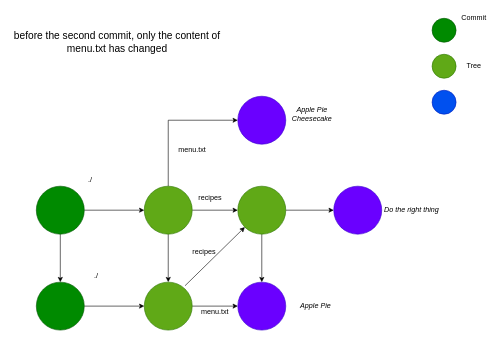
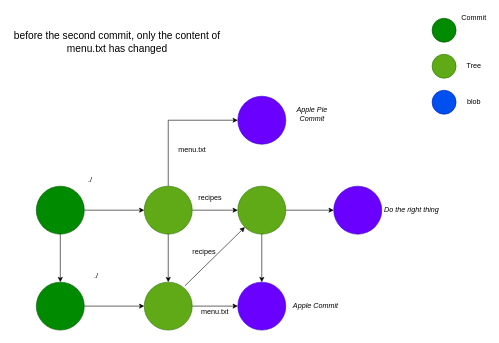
node "blob": added
node "Apple Pie Cheesecake": label "Apple Pie Cheesecake" -> "Apple Pie Commit"
node "Apple Pie": label "Apple Pie" -> "Apple Commit"
